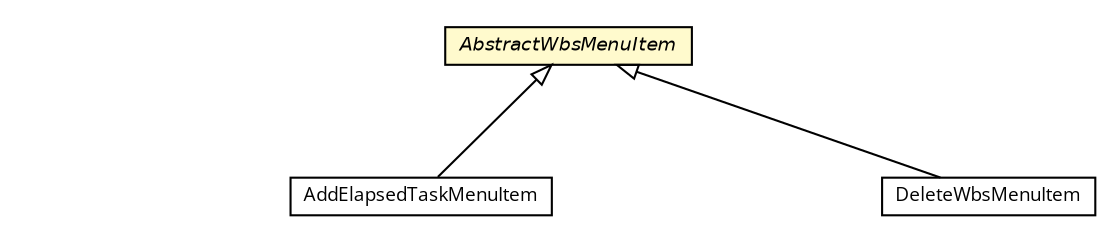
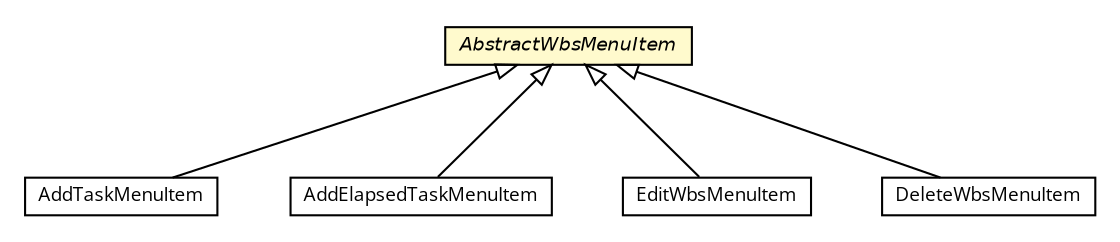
node "AddTaskMenuItem": added
node "EditWbsMenuItem": added
